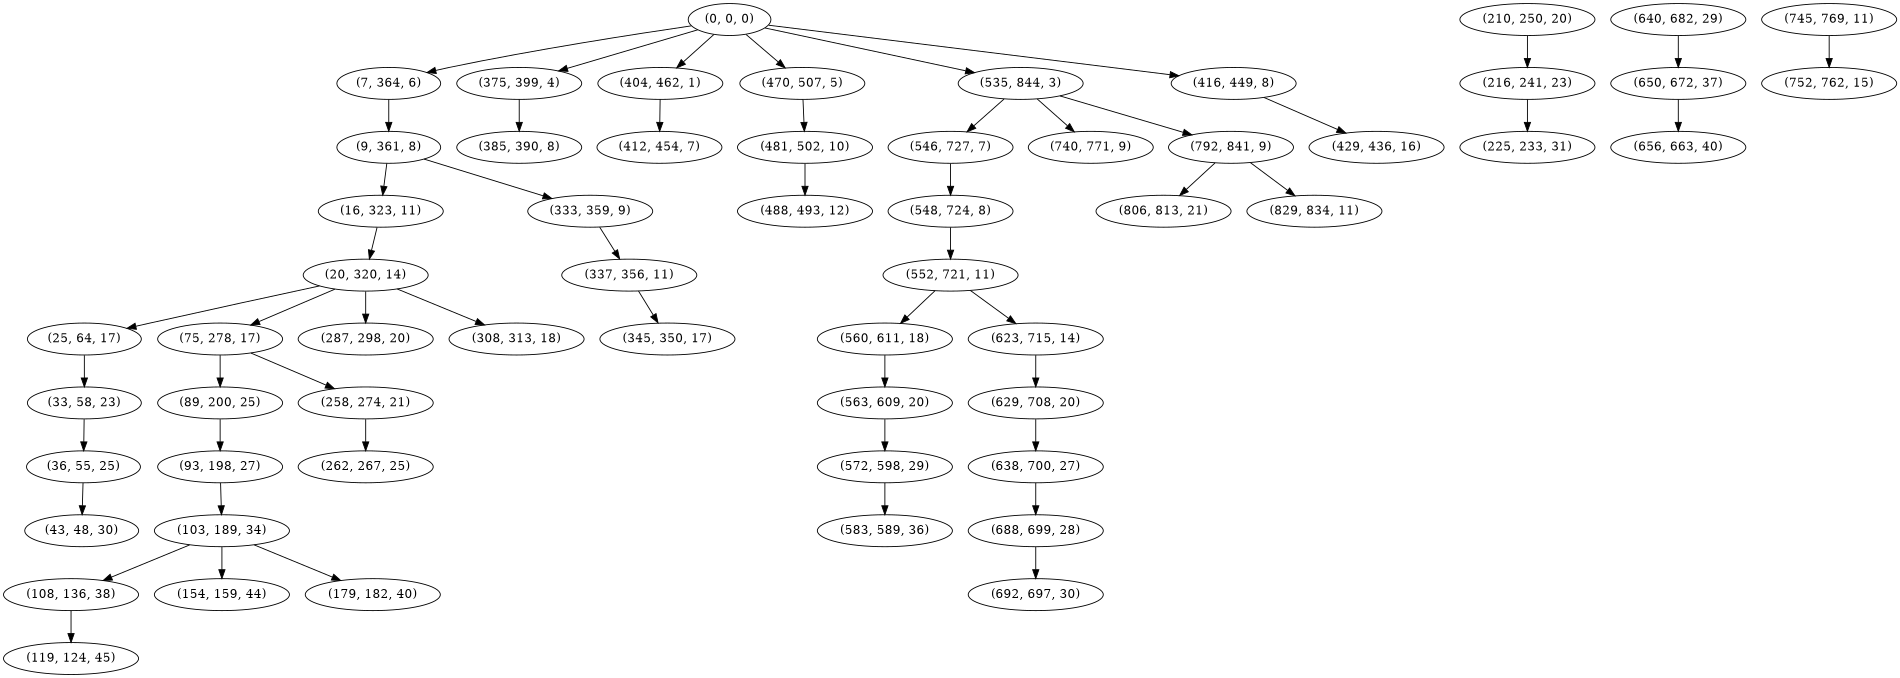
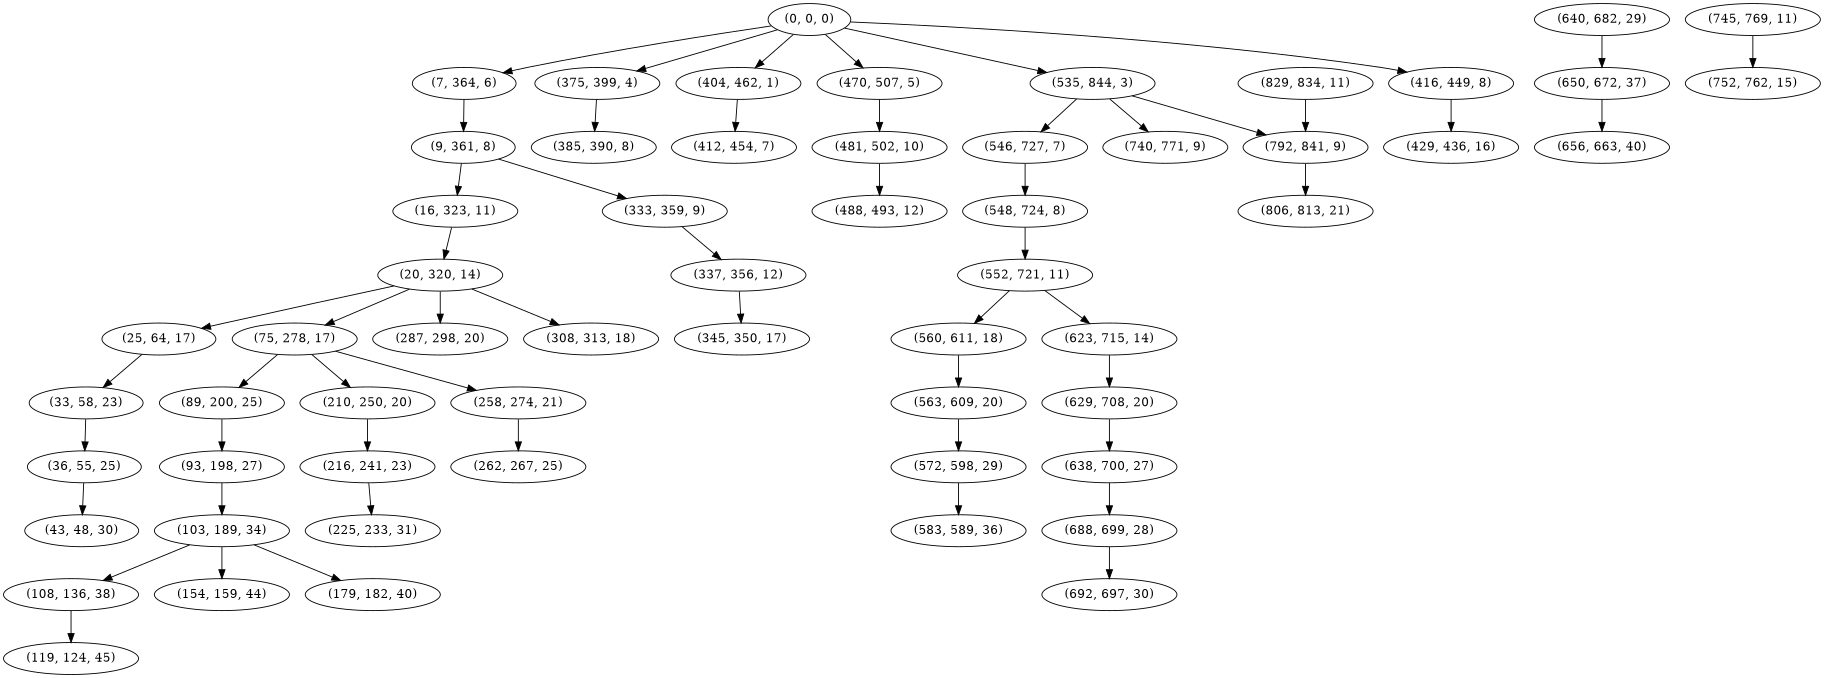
edge "(792, 841, 9)" -> "(829, 834, 11)": reversed
node "(337, 356, 11)": label "(337, 356, 11)" -> "(337, 356, 12)"
edge "(75, 278, 17)" -> "(210, 250, 20)": added
